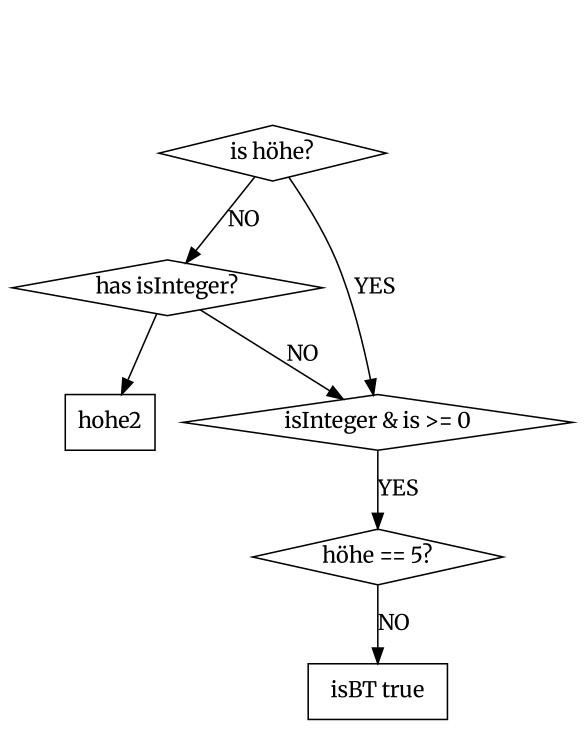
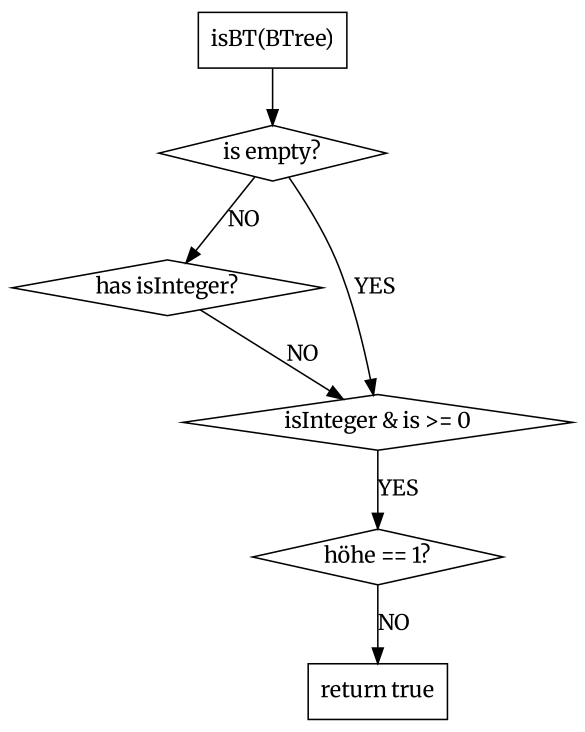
node "isBT(BTree)": added
node "is höhe?": label "is höhe?" -> "is empty?"
node "hohe2": removed
node "höhe == 5?": label "höhe == 5?" -> "höhe == 1?"
node "isBT true": label "isBT true" -> "return true"
